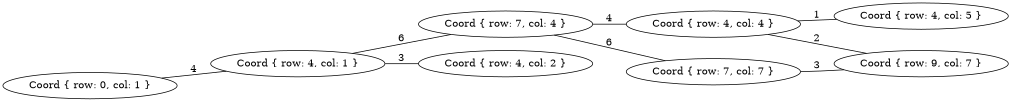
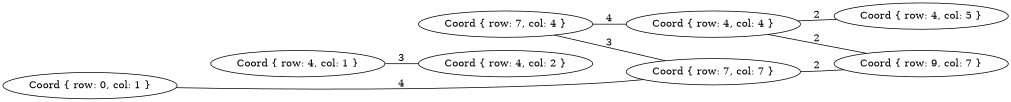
edge "Coord { row: 4, col: 5 }" -- "Coord { row: 4, col: 4 }": label "1" -> "2"
edge "Coord { row: 7, col: 4 }" -- "Coord { row: 7, col: 7 }": label "6" -> "3"
edge "Coord { row: 7, col: 4 }" -- "Coord { row: 4, col: 1 }": removed, label "6"
edge "Coord { row: 9, col: 7 }" -- "Coord { row: 7, col: 7 }": label "3" -> "2"
edge "Coord { row: 4, col: 1 }" -- "Coord { row: 0, col: 1 }": now "Coord { row: 7, col: 7 }" -- "Coord { row: 0, col: 1 }"
